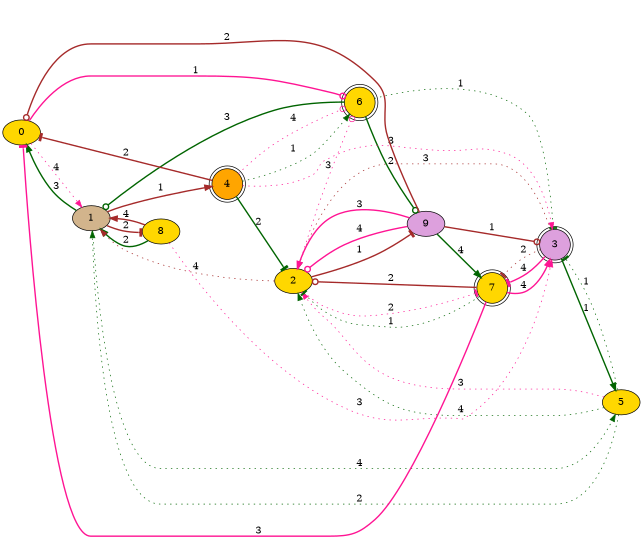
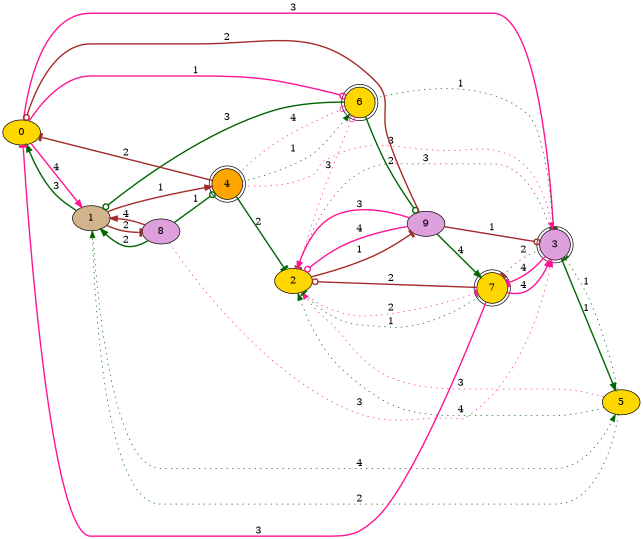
edge "0" -> "3": added, label "3"
edge "3" -> "2": arrowhead normal -> tee
edge "0" -> "1": style dotted -> bold
edge "8" -> "4": added, label "1"
node "8": fillcolor gold -> plum
edge "2" -> "1": removed, label "4"
